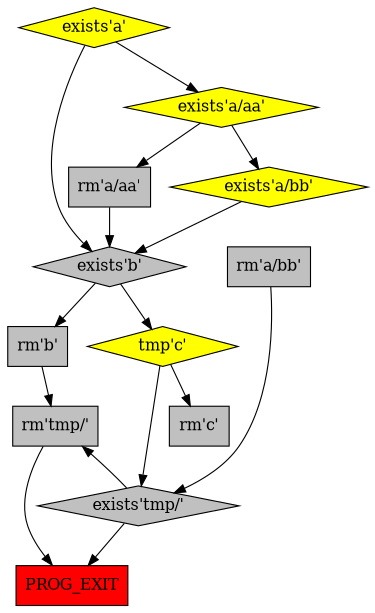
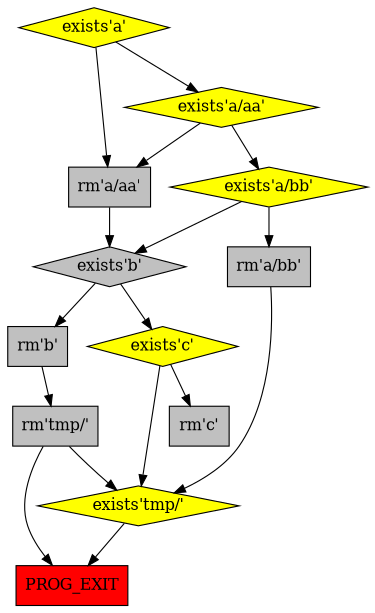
edge "exists'a'" -> "exists'b'": now "exists'a'" -> "rm'a/aa'"
edge "exists'a/bb'" -> "rm'a/bb'": added
node "tmp'c'": label "tmp'c'" -> "exists'c'"
edge "exists'tmp/'" -> "rm'tmp/'": reversed
node "exists'tmp/'": fillcolor gray -> yellow
